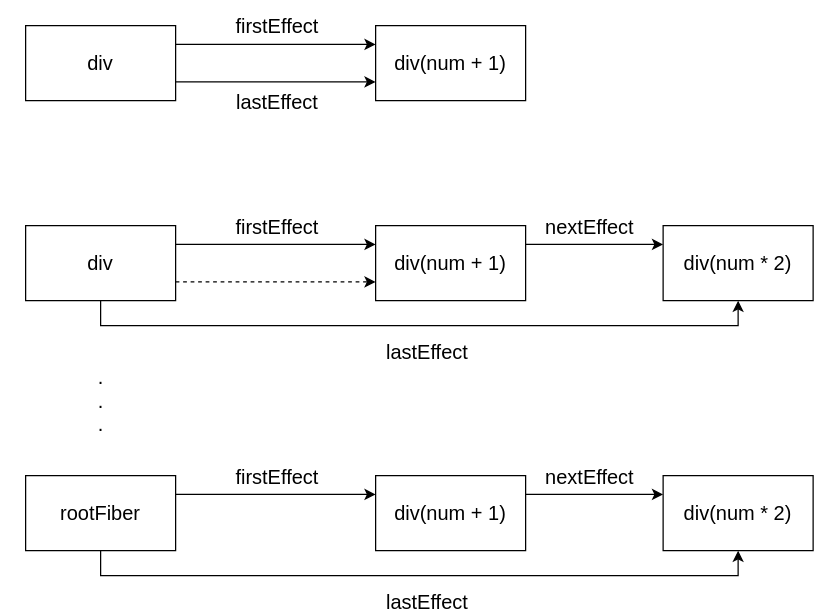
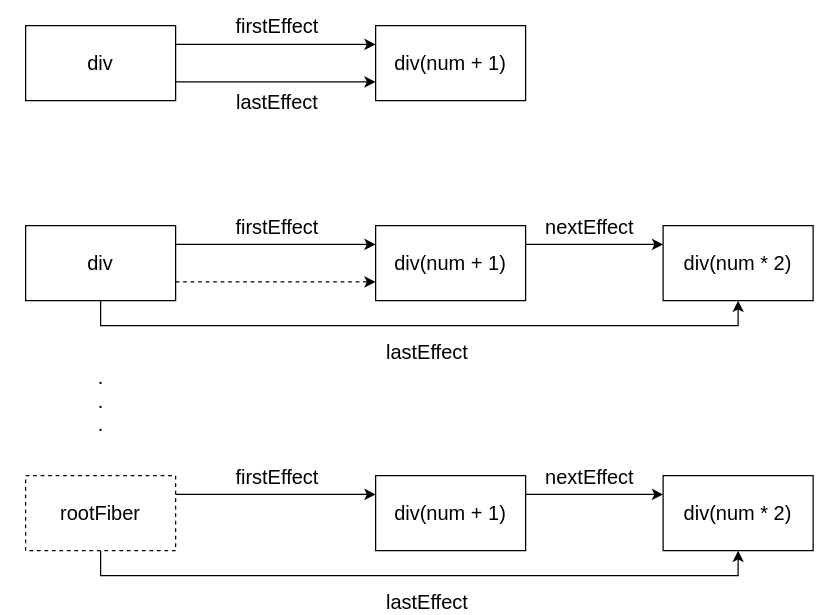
node "rootFiber": style solid -> dashed
